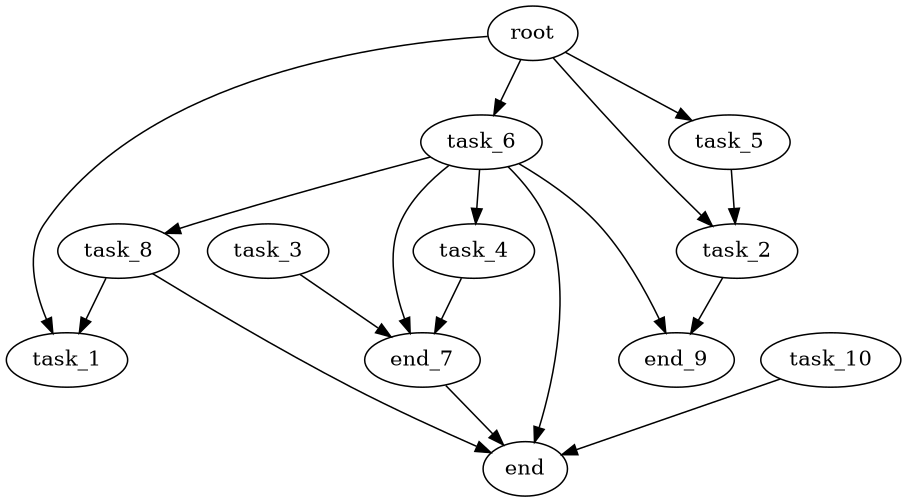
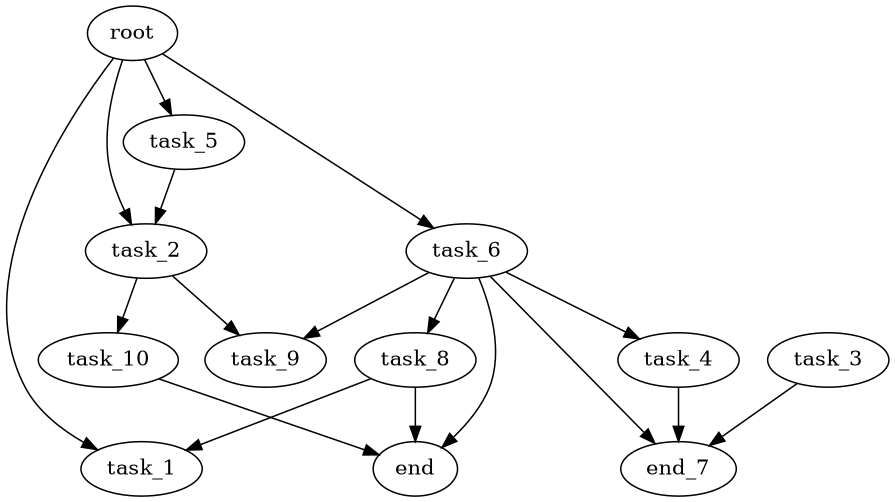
edge "task_2" -> "task_10": added
node "end_9": label "end_9" -> "task_9"
edge "end_7" -> "end": removed
